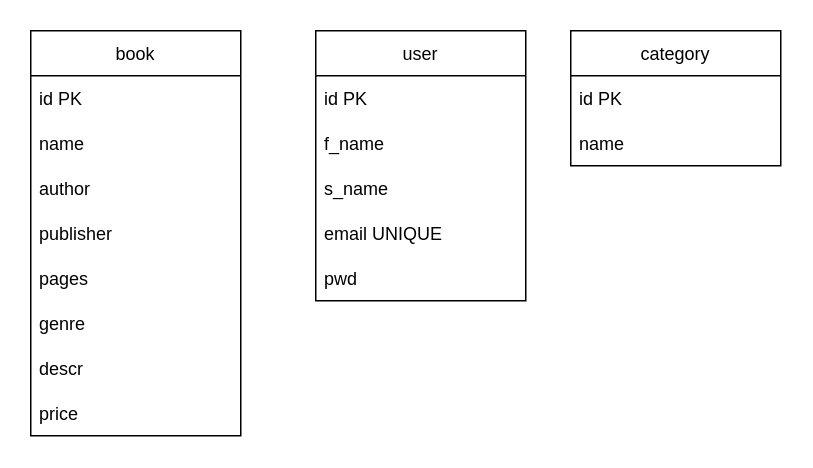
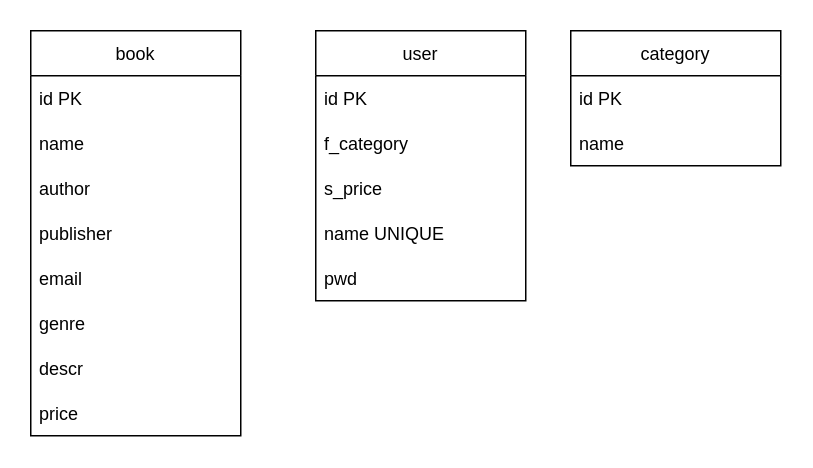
node "f_name": label "f_name" -> "f_category"
node "s_name": label "s_name" -> "s_price"
node "email UNIQUE": label "email UNIQUE" -> "name UNIQUE"
node "pages": label "pages" -> "email"
